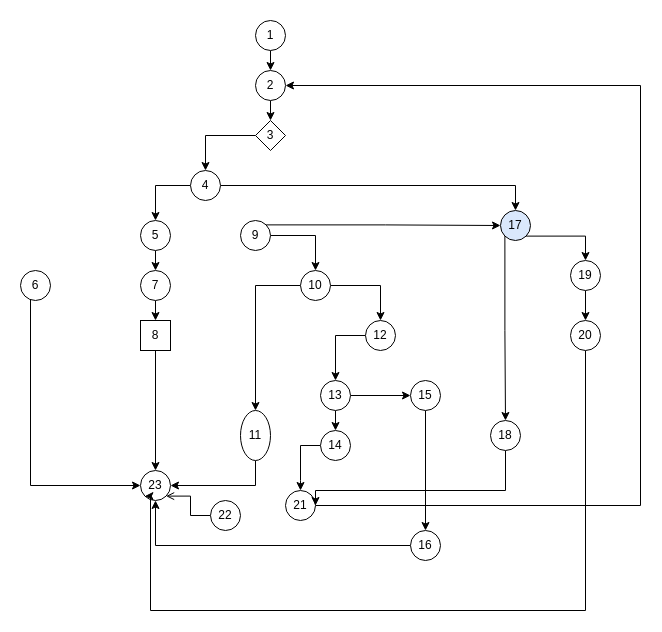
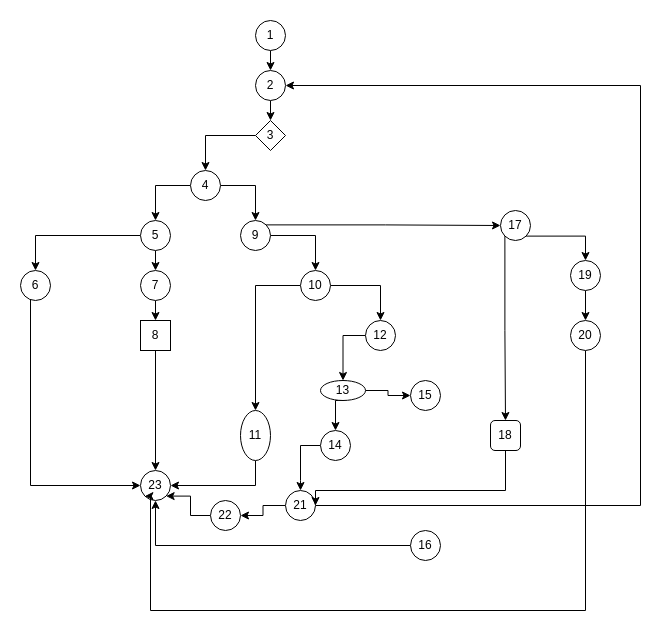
edge "4" -> "17": now "4" -> "9"
node "17": fillcolor #dae8fc -> #ffffff
edge "5" -> "6": added
node "13": size 30x30 -> 45x20
node "18": shape ellipse -> rounded rectangle
edge "15" -> "16": removed
edge "22" -> "23": arrowhead open -> classic
edge "21" -> "22": added
